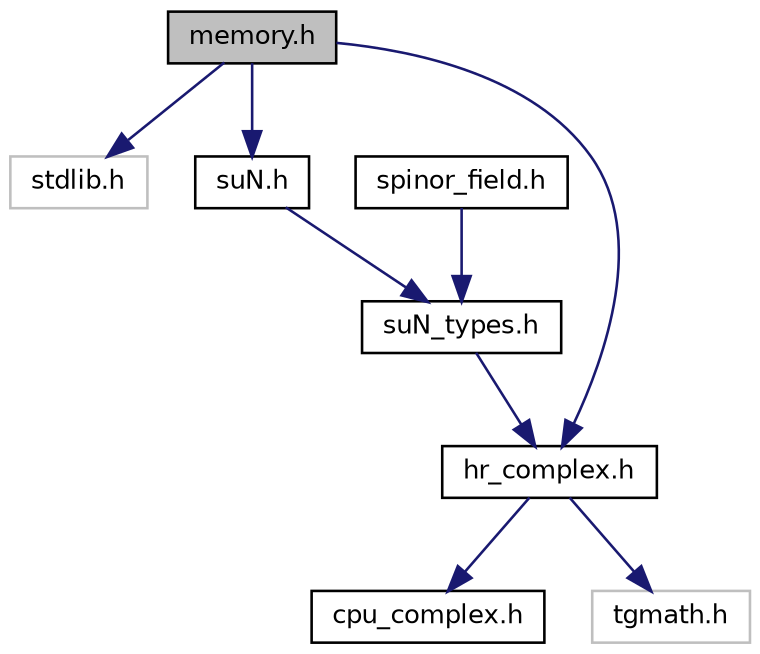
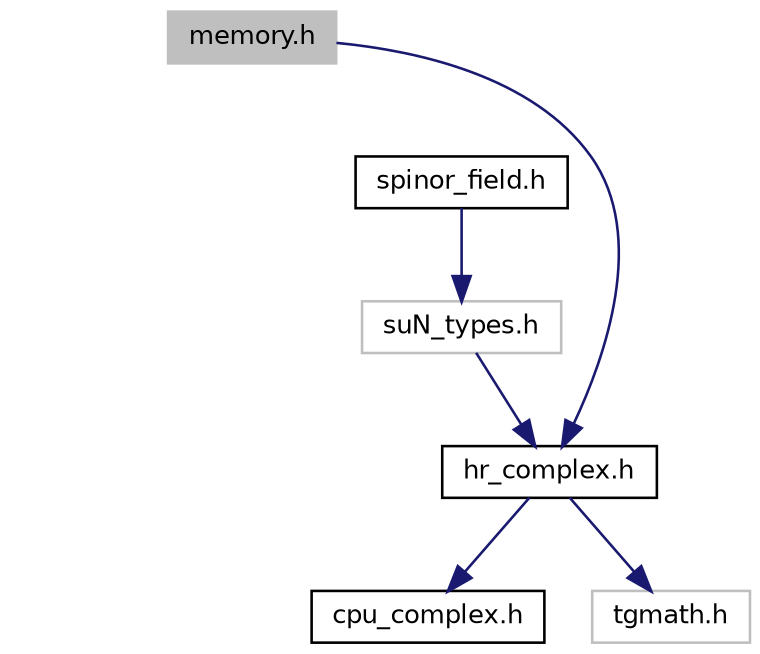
node "memory.h": color black -> grey75
node "stdlib.h": removed
node "suN.h": removed
node "suN_types.h": color black -> grey75
